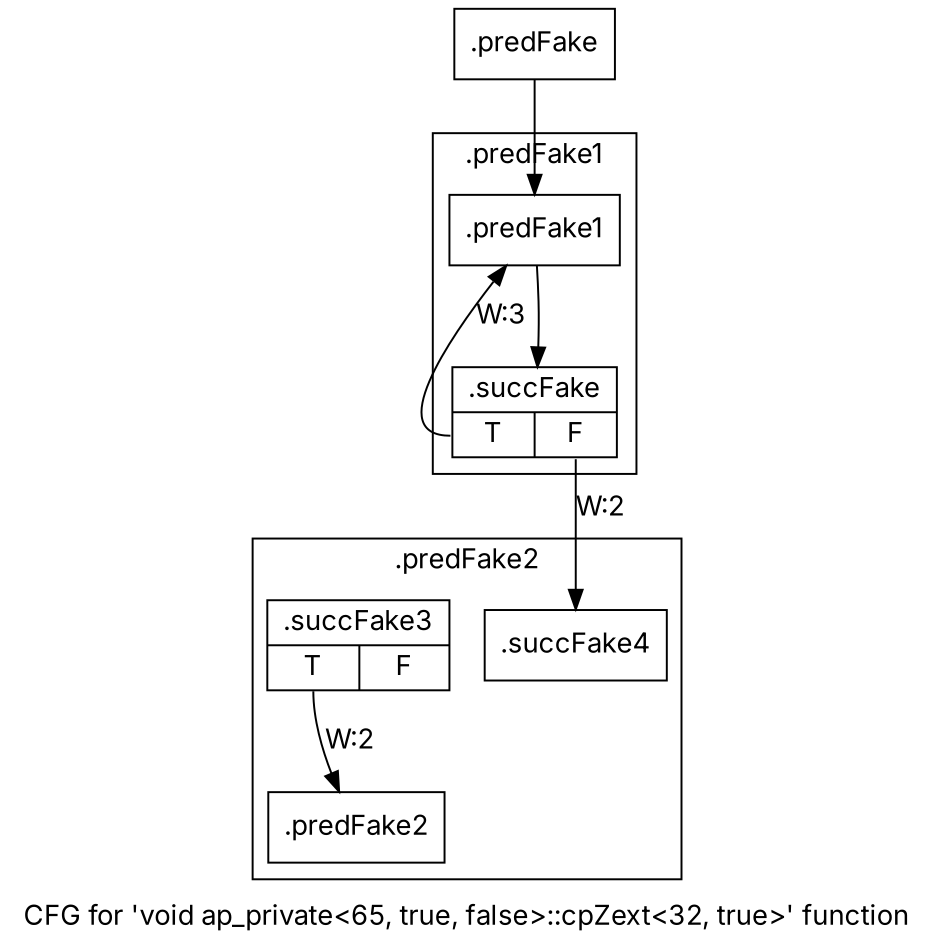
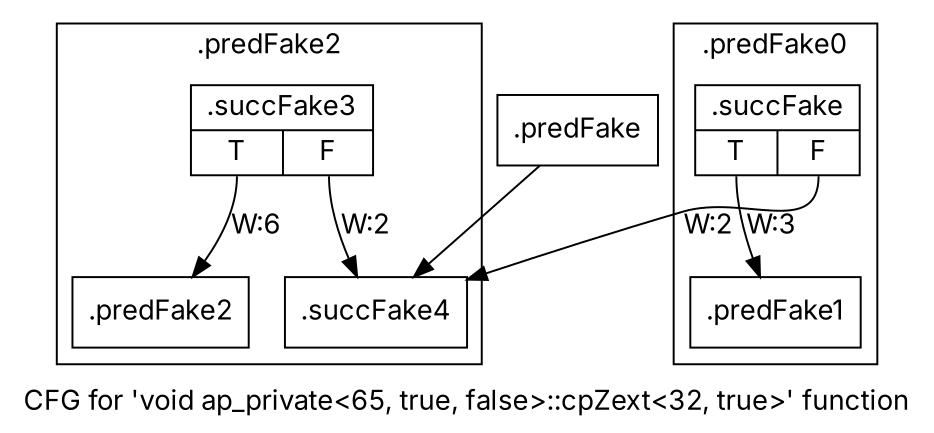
edge ".predFake" -> ".predFake1": now ".predFake" -> ".succFake4"
cluster ".predFake1": label ".predFake1" -> ".predFake0"
edge ".succFake3" -> ".succFake4": added, label "W:2"
edge ".predFake1" -> ".succFake": removed
edge ".succFake3" -> ".predFake2": label "W:2" -> "W:6"
